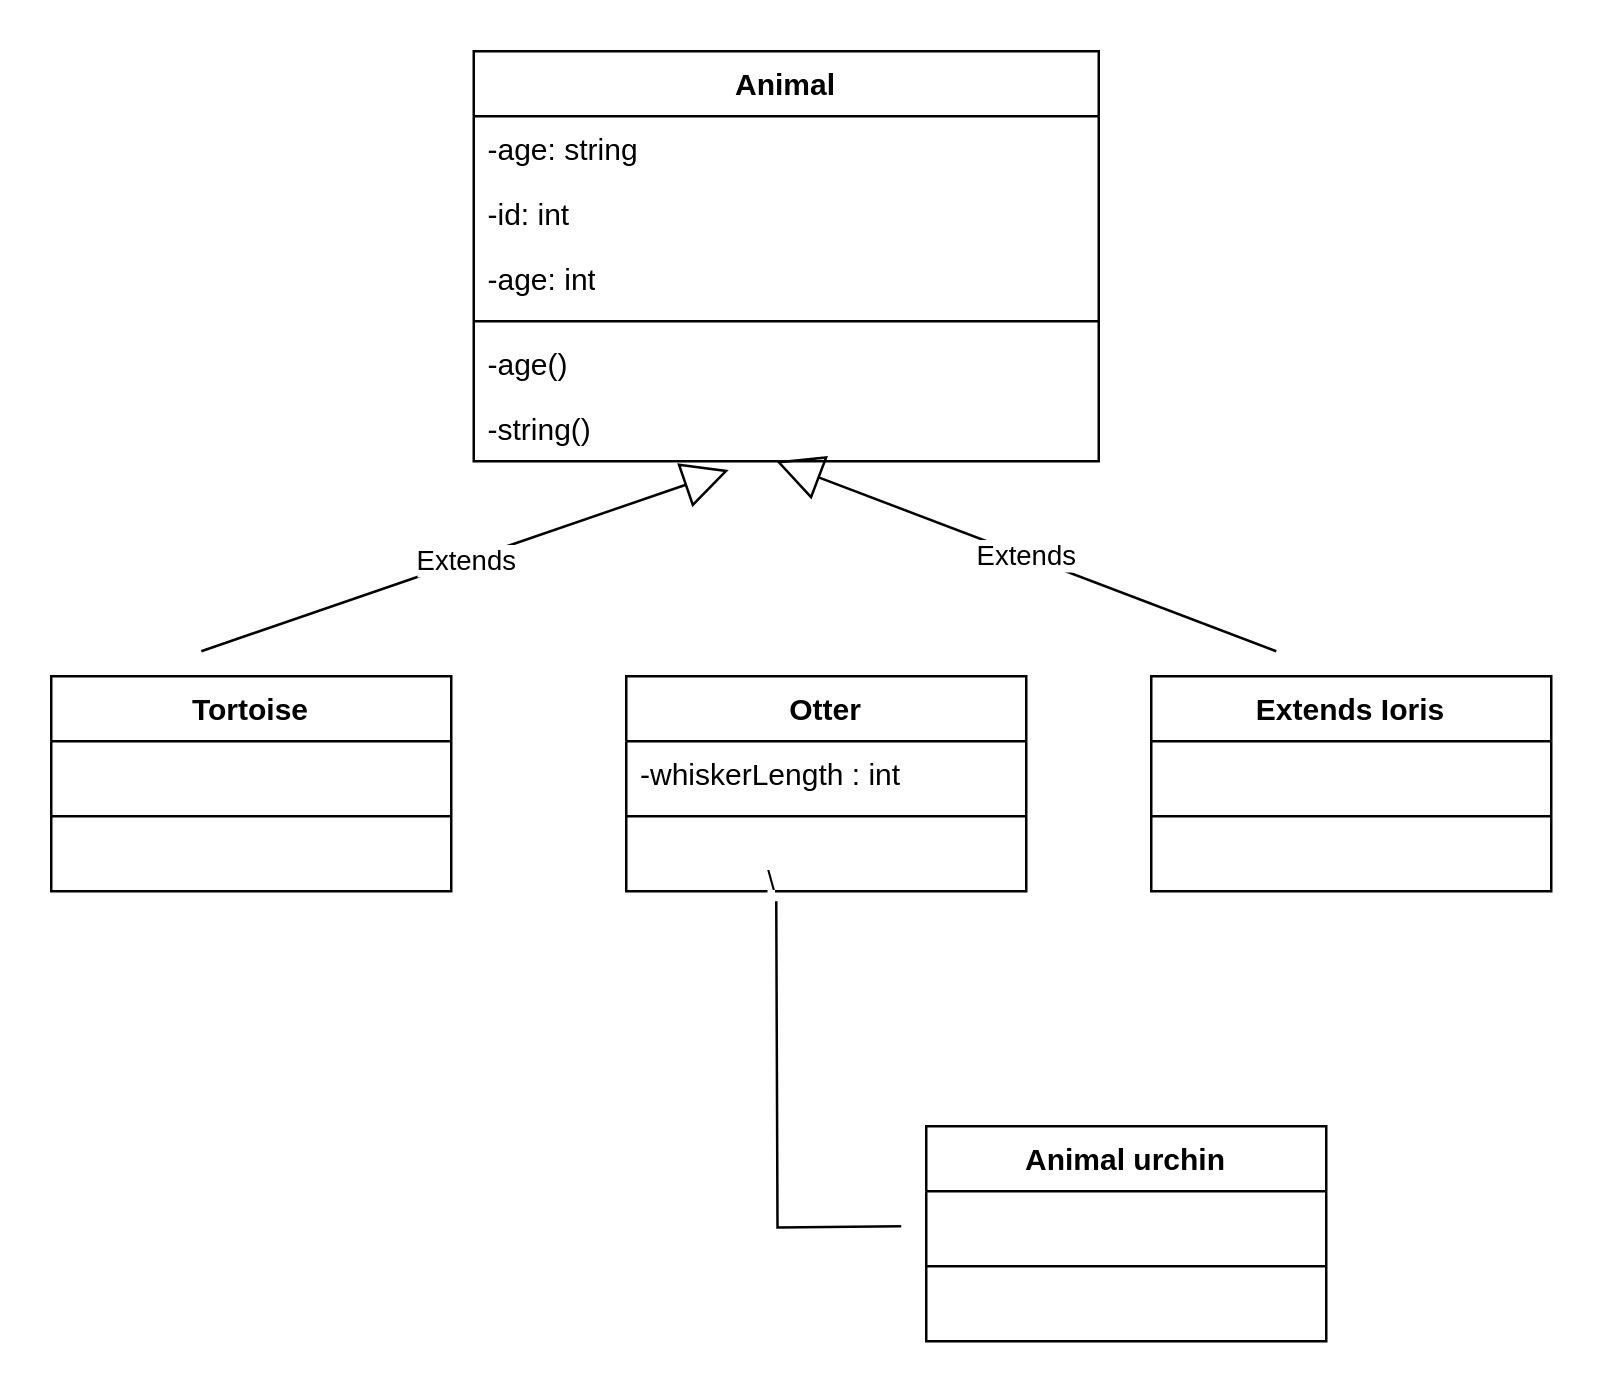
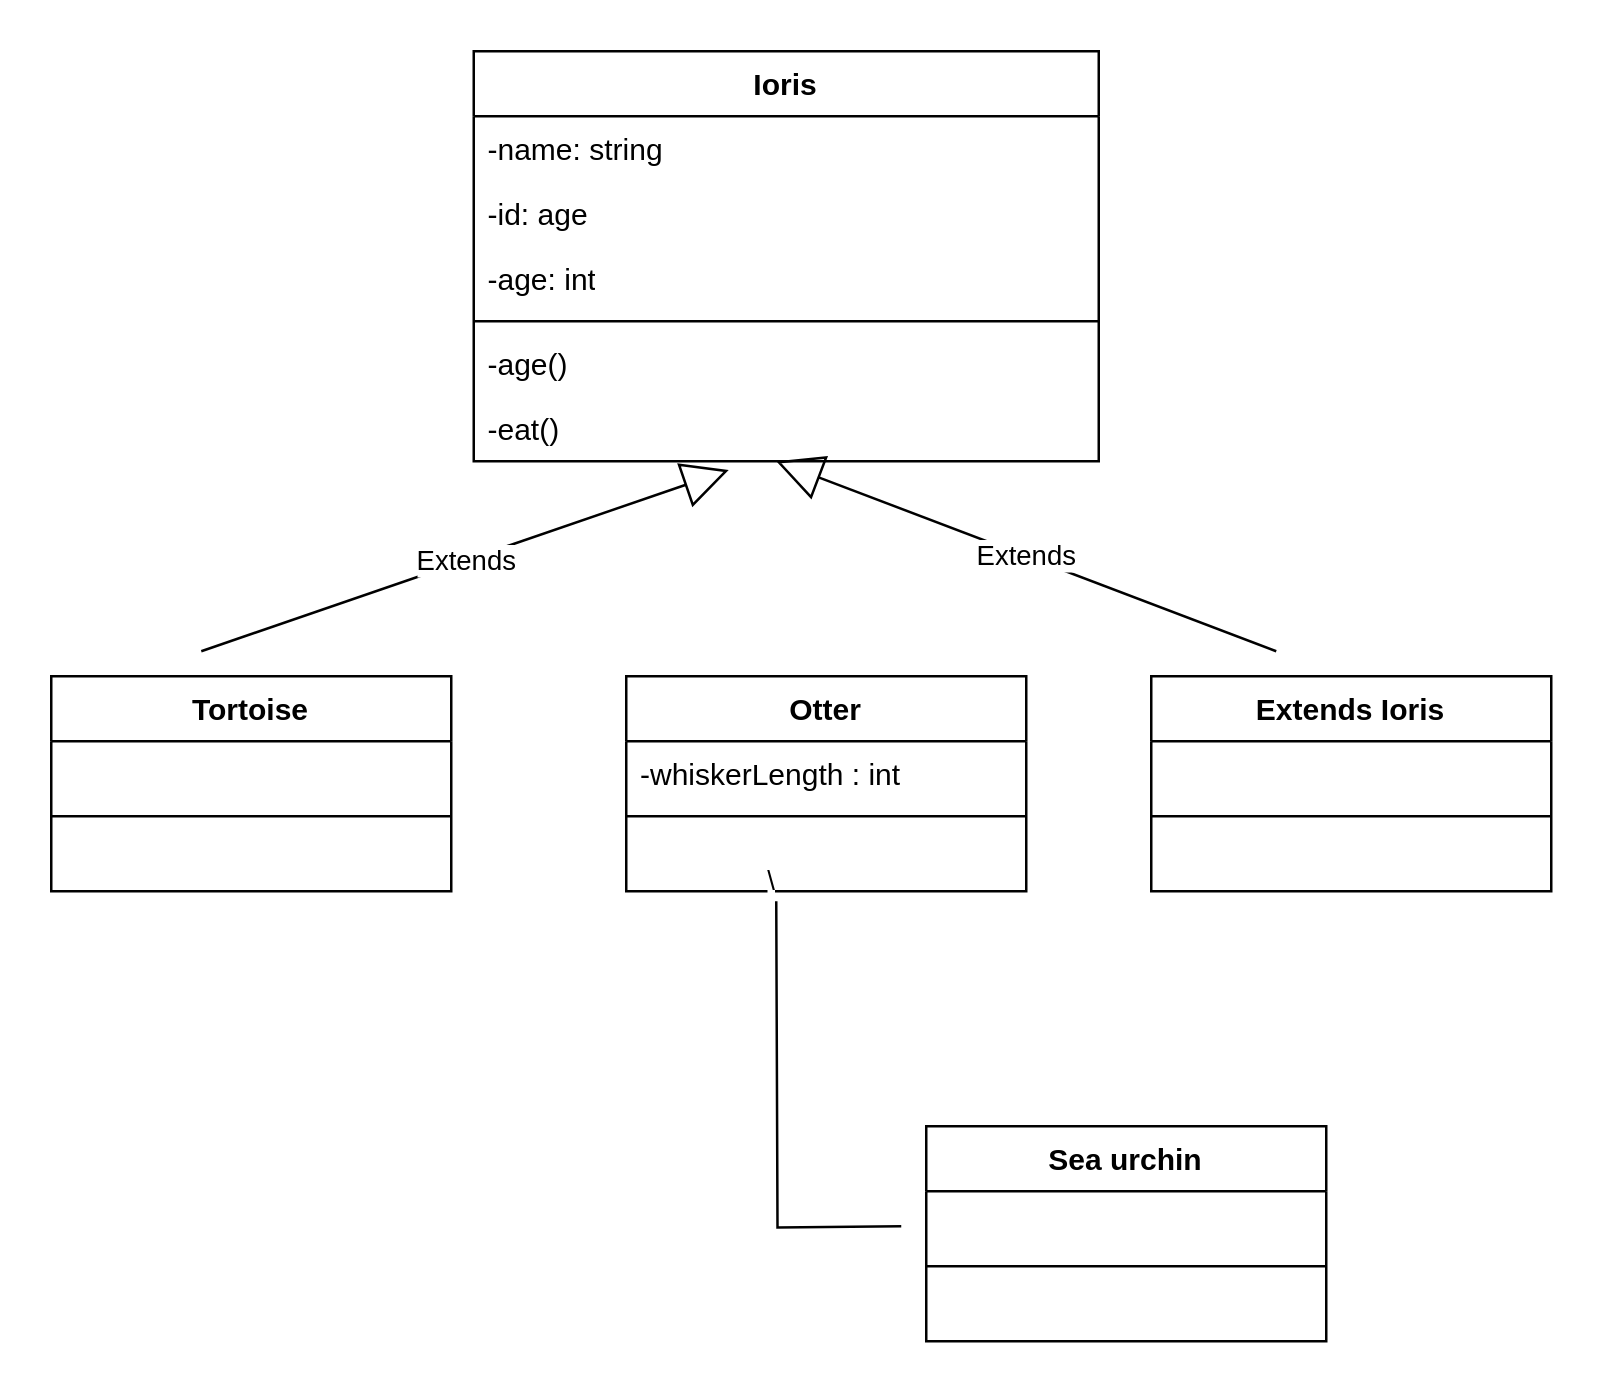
node "Animal": label "Animal" -> "Ioris"
node "-age: string": label "-age: string" -> "-name: string"
node "-id: int": label "-id: int" -> "-id: age"
node "-string()": label "-string()" -> "-eat()"
node "Animal urchin": label "Animal urchin" -> "Sea urchin"
